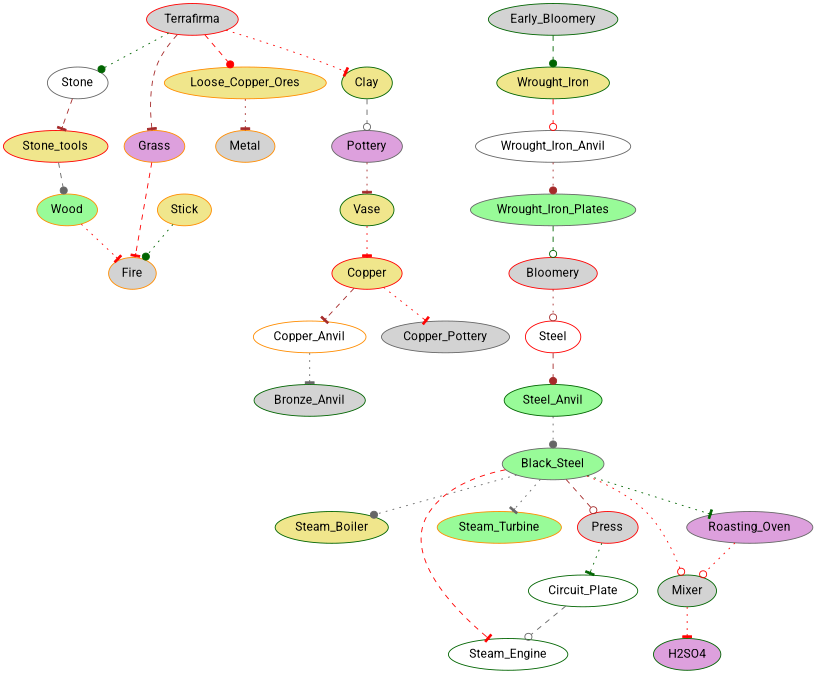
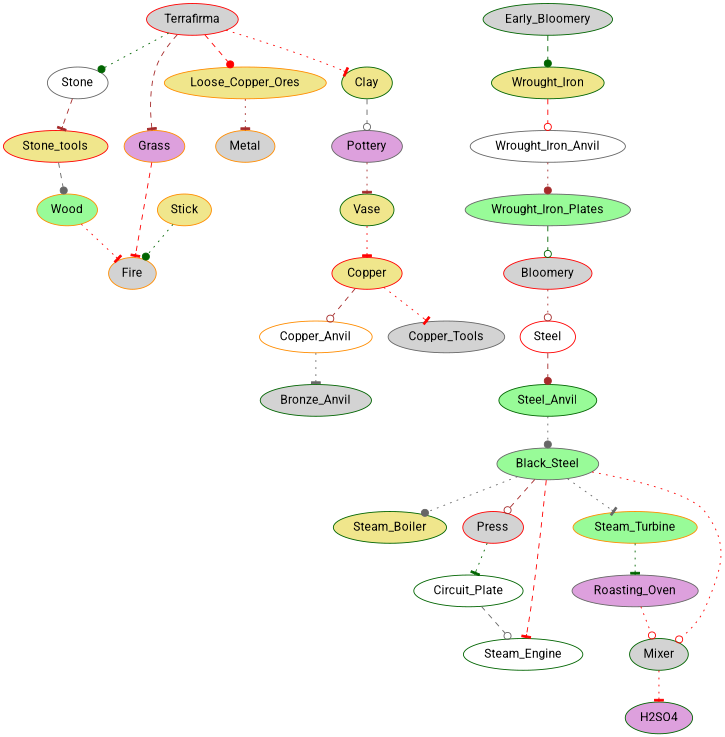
edge "Copper" -> "Copper_Anvil": arrowhead tee -> odot
node "Copper_Pottery": label "Copper_Pottery" -> "Copper_Tools"
edge "Black_Steel" -> "Roasting_Oven": now "Steam_Turbine" -> "Roasting_Oven"
